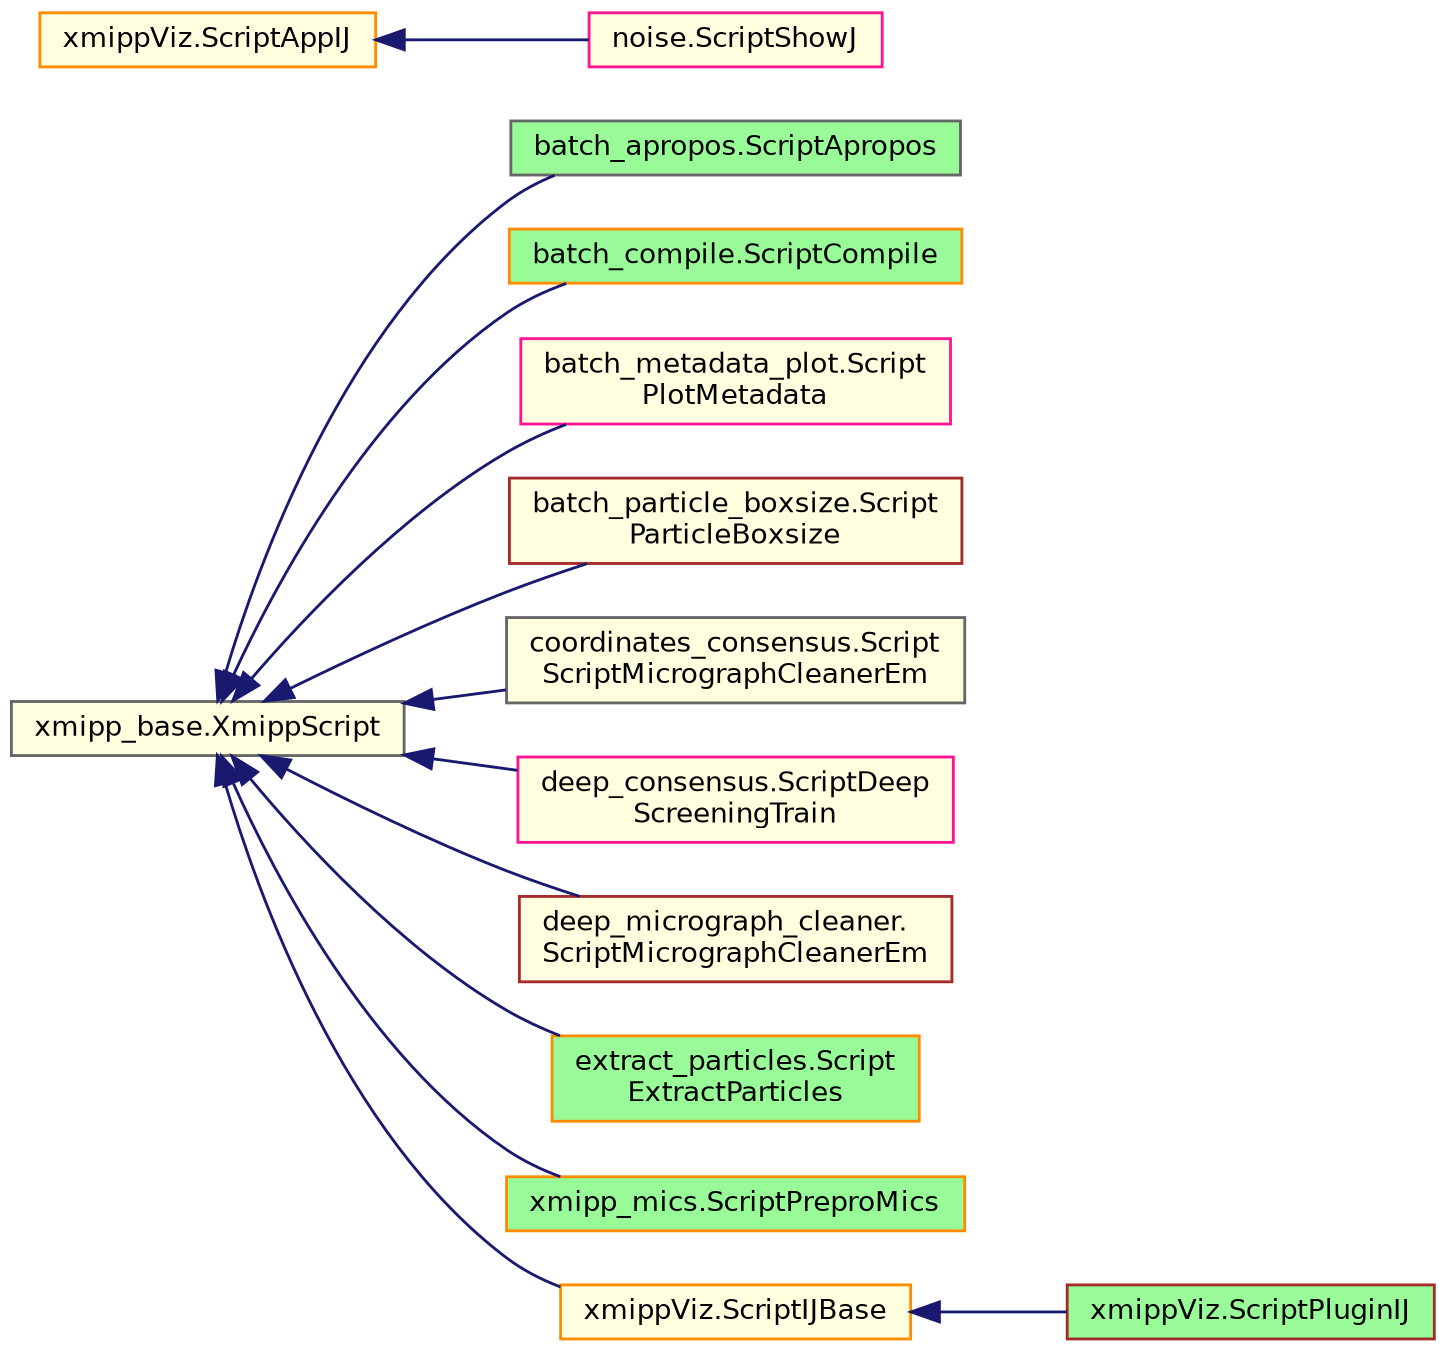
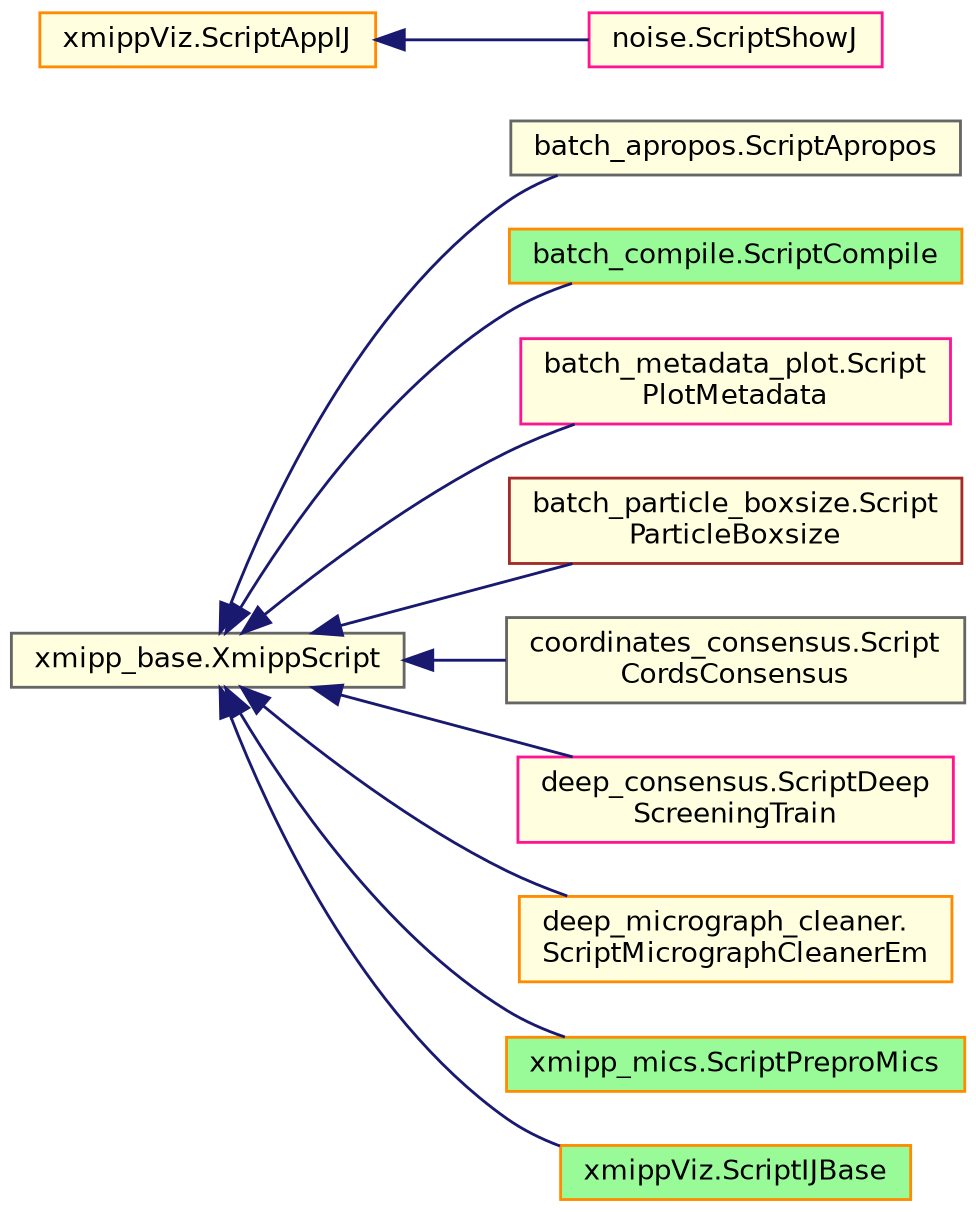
node "batch_apropos.ScriptApropos": fillcolor palegreen -> lightyellow
node "coordinates_consensus.Script ScriptMicrographCleanerEm": label "coordinates_consensus.Script ScriptMicrographCleanerEm" -> "coordinates_consensus.Script CordsConsensus"
node "deep_micrograph_cleaner. ScriptMicrographCleanerEm": color brown -> darkorange
node "extract_particles.Script ExtractParticles": removed
node "xmippViz.ScriptIJBase": fillcolor lightyellow -> palegreen
node "xmippViz.ScriptPluginIJ": removed
